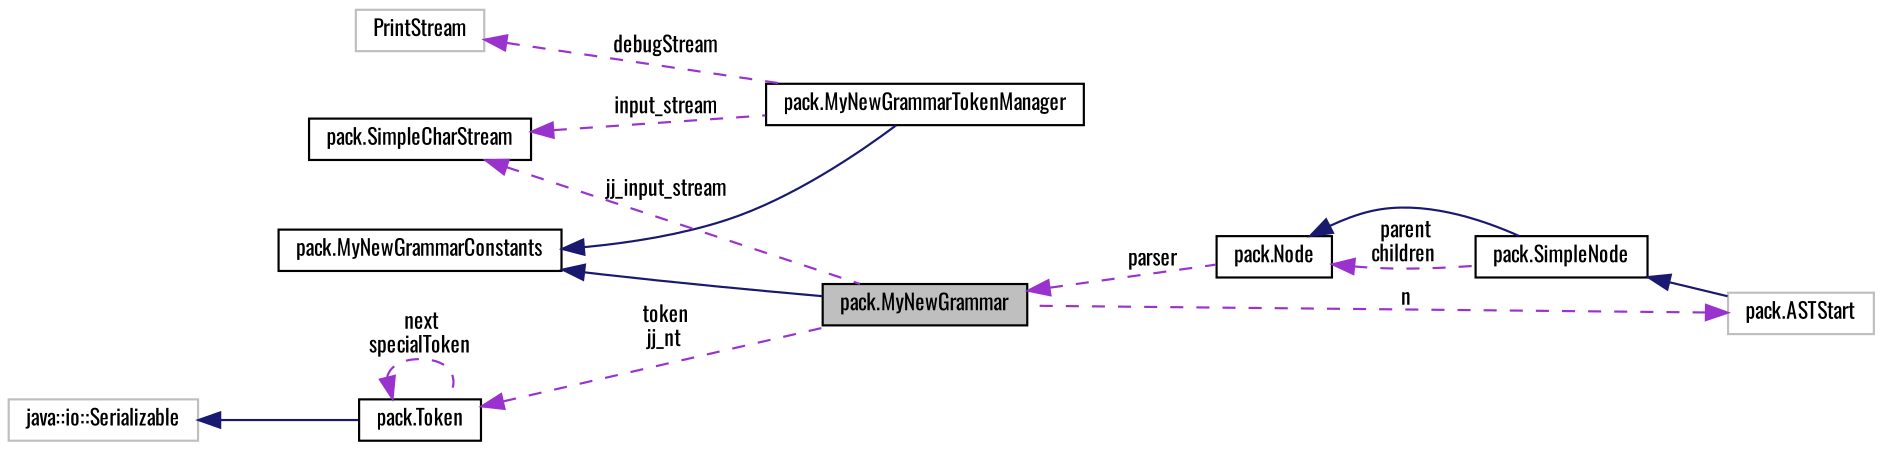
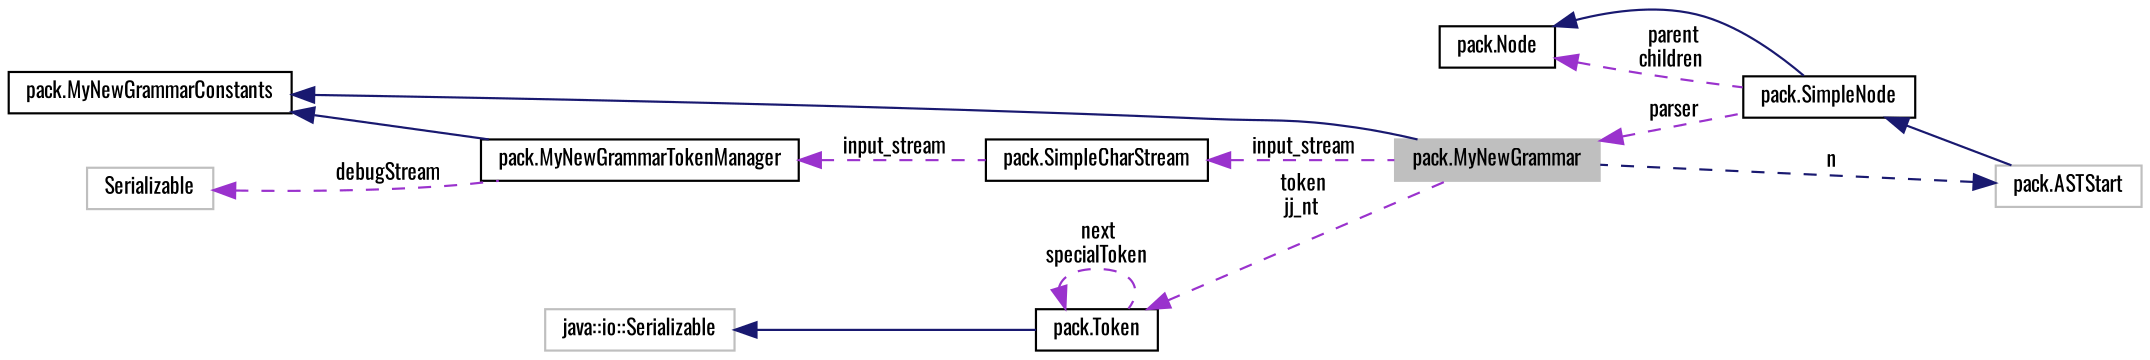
node "PrintStream": label "PrintStream" -> "Serializable"
edge "pack.MyNewGrammarTokenManager" -> "pack.SimpleCharStream": reversed
edge "pack.MyNewGrammar" -> "pack.SimpleCharStream": label " jj_input_stream" -> " input_stream"
edge "pack.Node" -> "pack.MyNewGrammar": now "pack.SimpleNode" -> "pack.MyNewGrammar"
node "pack.MyNewGrammar": color black -> grey75
edge "pack.MyNewGrammar" -> "pack.ASTStart": color darkorchid3 -> midnightblue
